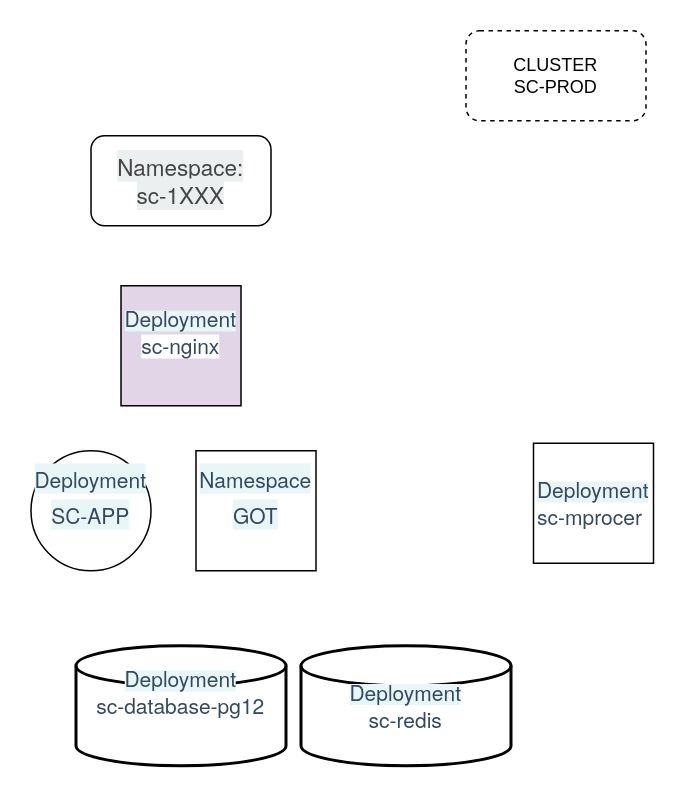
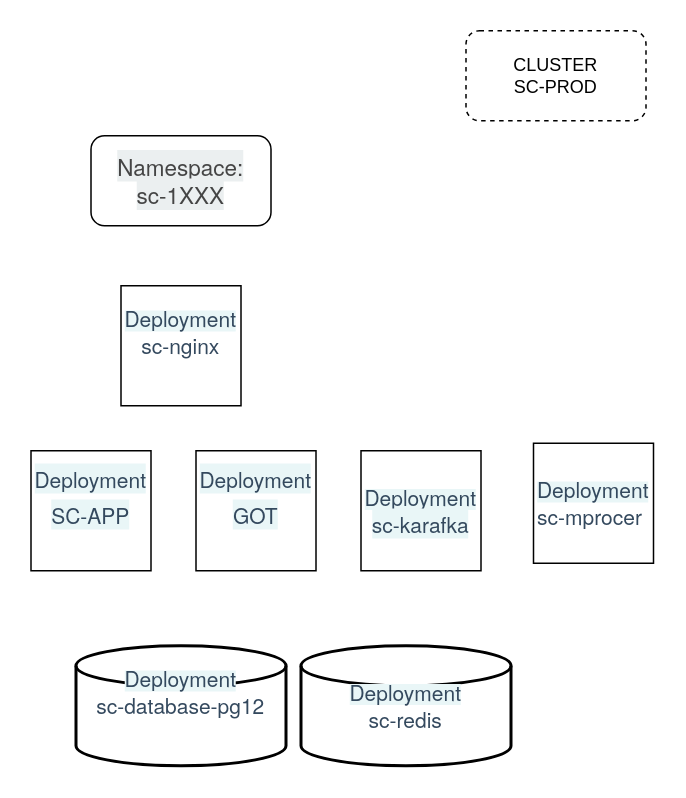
node "Deployment sc-nginx": fillcolor #e1d5e7 -> #ffffff
node "Deployment SC-APP": shape ellipse -> rectangle
node "Namespace GOT": label "Namespace GOT" -> "Deployment GOT"
node "Deployment sc-karafka": added
